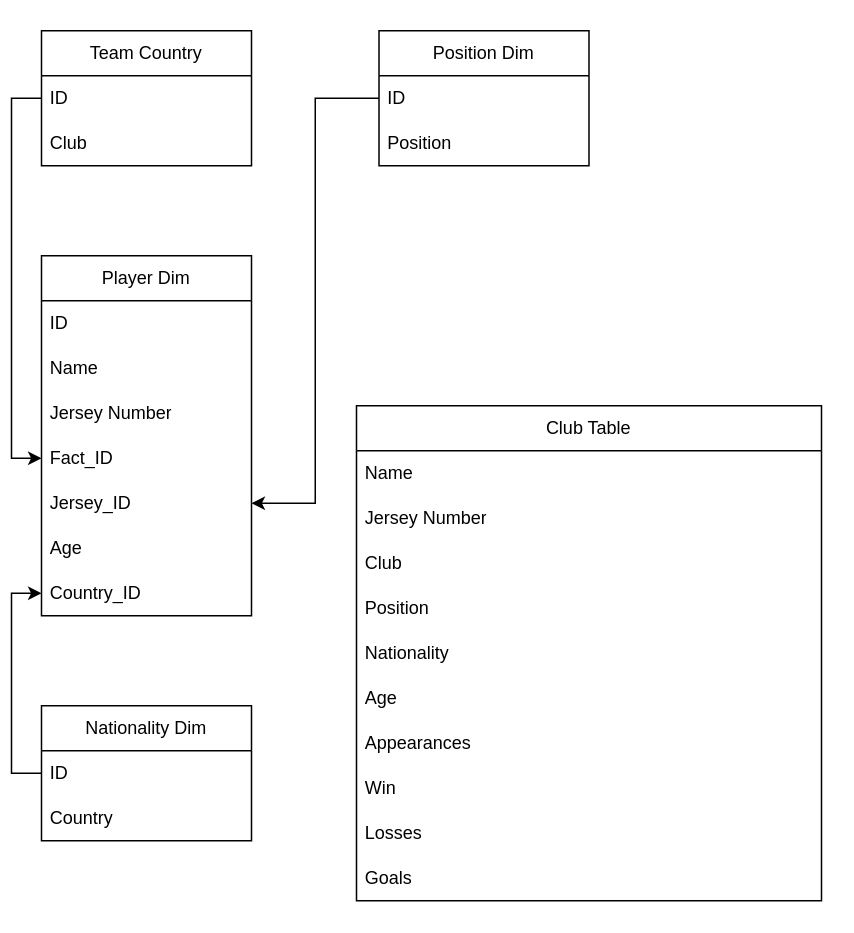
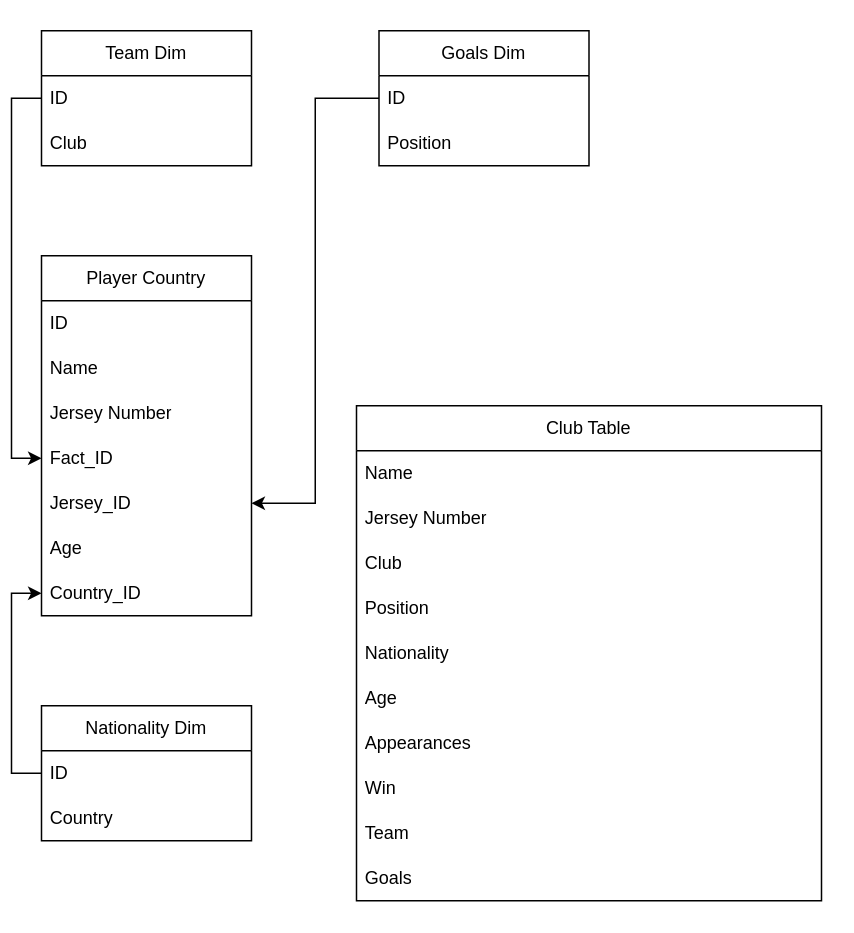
node "Team Country": label "Team Country" -> "Team Dim"
node "Position Dim": label "Position Dim" -> "Goals Dim"
node "Player Dim": label "Player Dim" -> "Player Country"
node "Losses": label "Losses" -> "Team"
